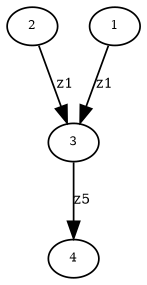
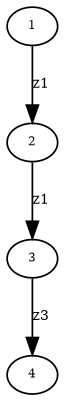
edge "1" -> "3": now "1" -> "2"
edge "3" -> "4": label "z5" -> "z3"
